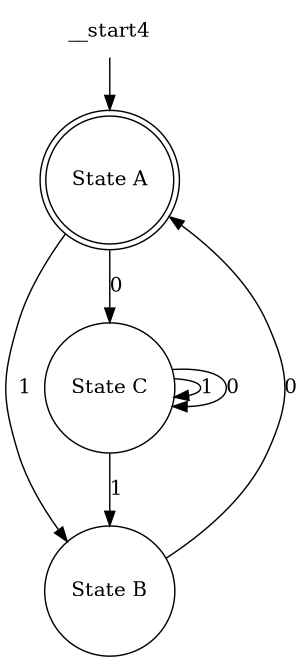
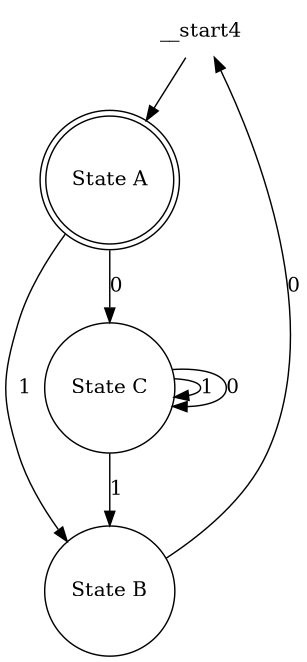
edge "State B" -> "State A": now "State B" -> "__start4"
